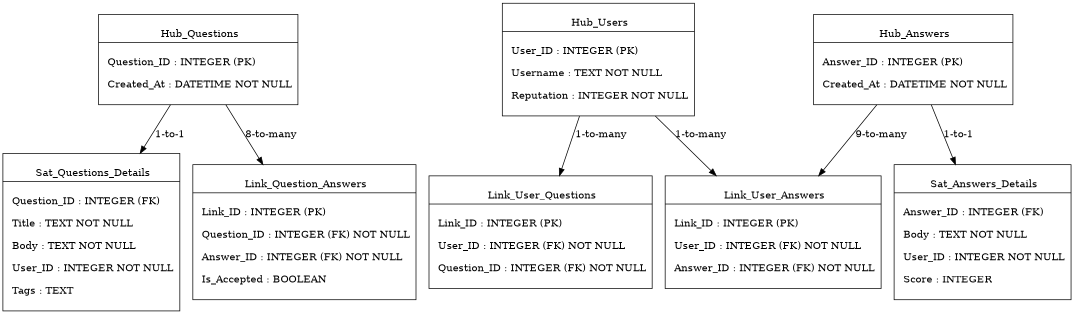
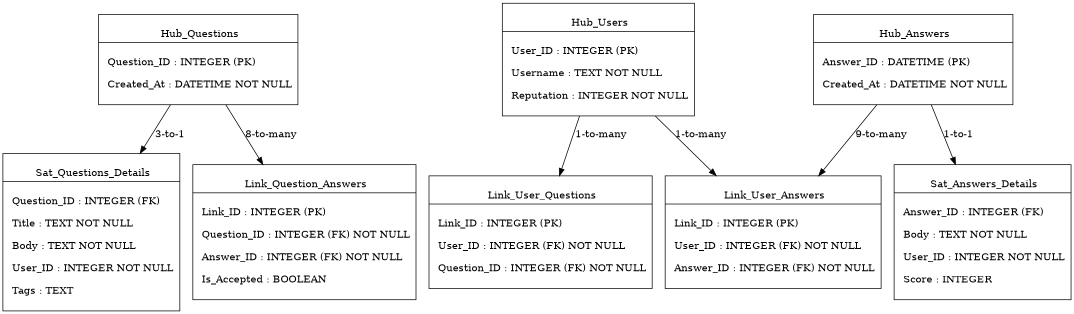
node "Hub_Answers": text "Answer_ID : INTEGER (PK)" -> "Answer_ID : DATETIME (PK)"
edge "Hub_Questions" -> "Sat_Questions_Details": label "1-to-1" -> "3-to-1"
